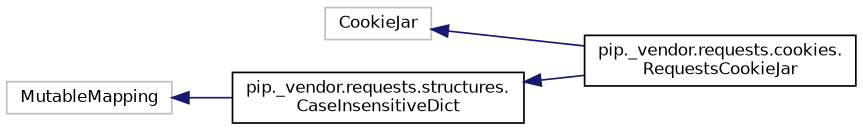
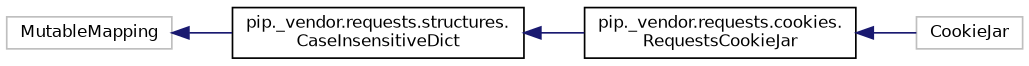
edge "pip._vendor.requests.cookies. RequestsCookieJar" -> "CookieJar": reversed
